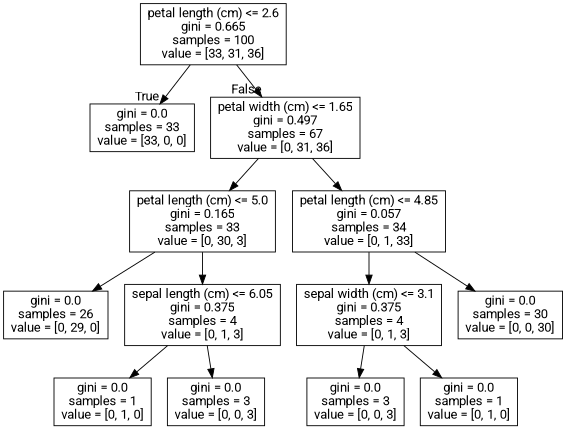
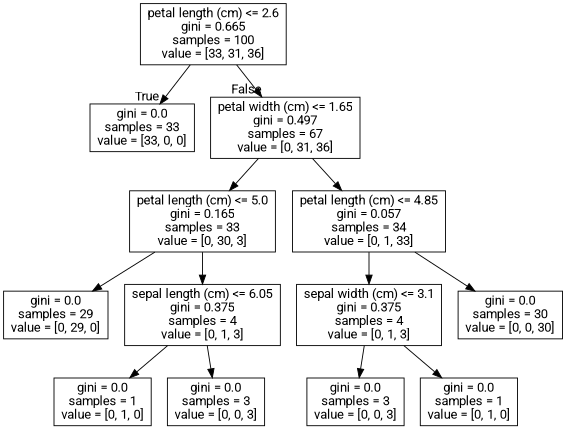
node "gini = 0.0 samples = 26 value = [0, 29, 0]": label "gini = 0.0 samples = 26 value = [0, 29, 0]" -> "gini = 0.0 samples = 29 value = [0, 29, 0]"
